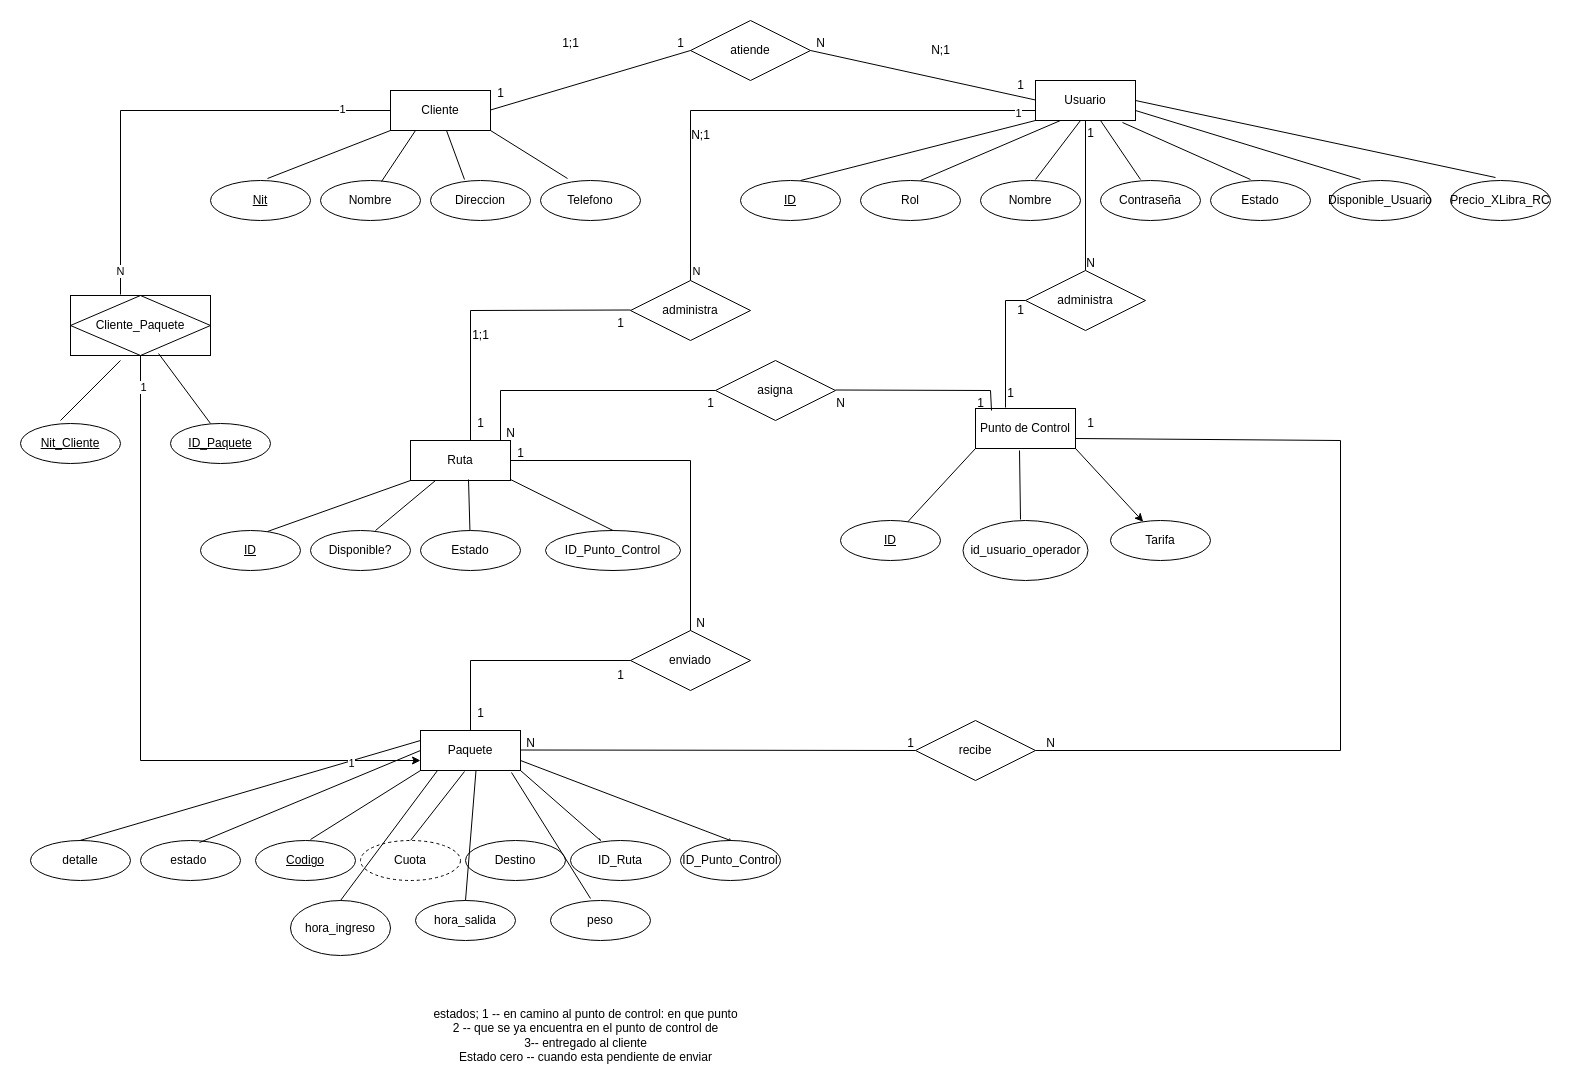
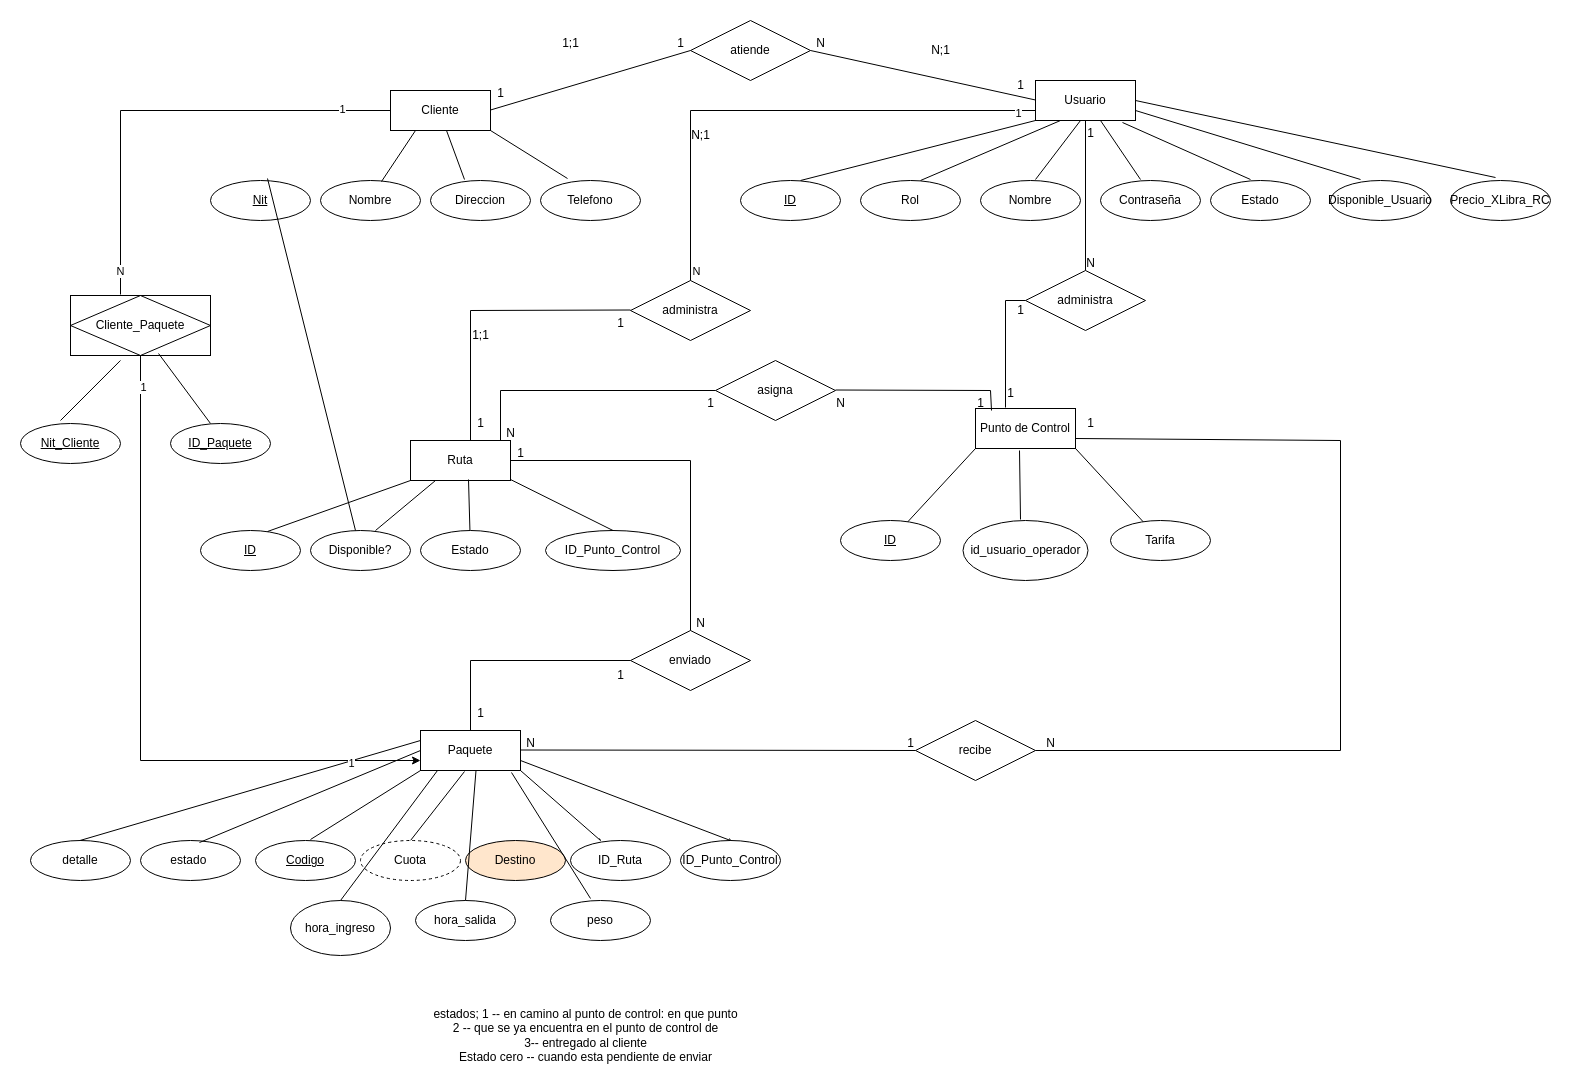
edge "Cliente" -- "Nit": now "Disponible?" -- "Nit"
edge "Punto de Control" -> "Tarifa": arrowhead classic -> none
node "Destino": fillcolor #ffffff -> #ffe6cc
